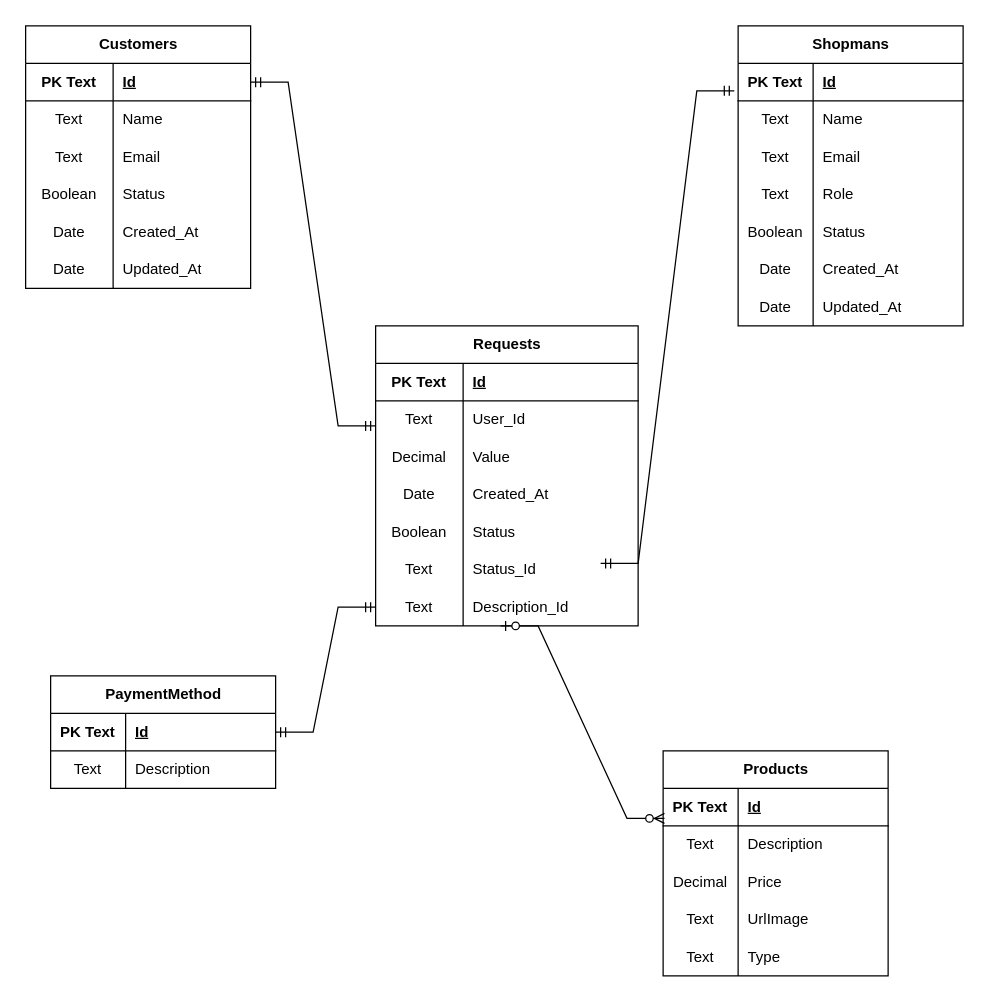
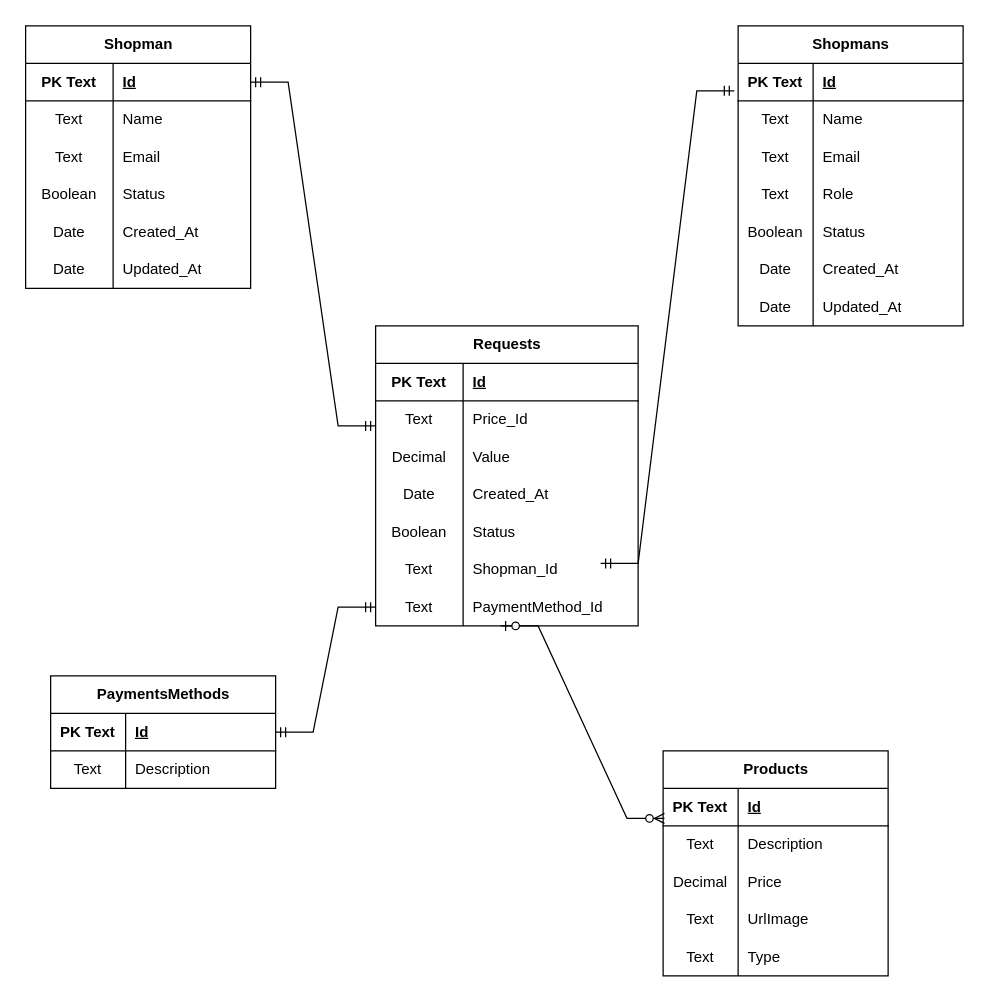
node "Customers": label "Customers" -> "Shopman"
node "User_Id": label "User_Id" -> "Price_Id"
node "Status_Id": label "Status_Id" -> "Shopman_Id"
node "Description_Id": label "Description_Id" -> "PaymentMethod_Id"
node "PaymentMethod": label "PaymentMethod" -> "PaymentsMethods"
